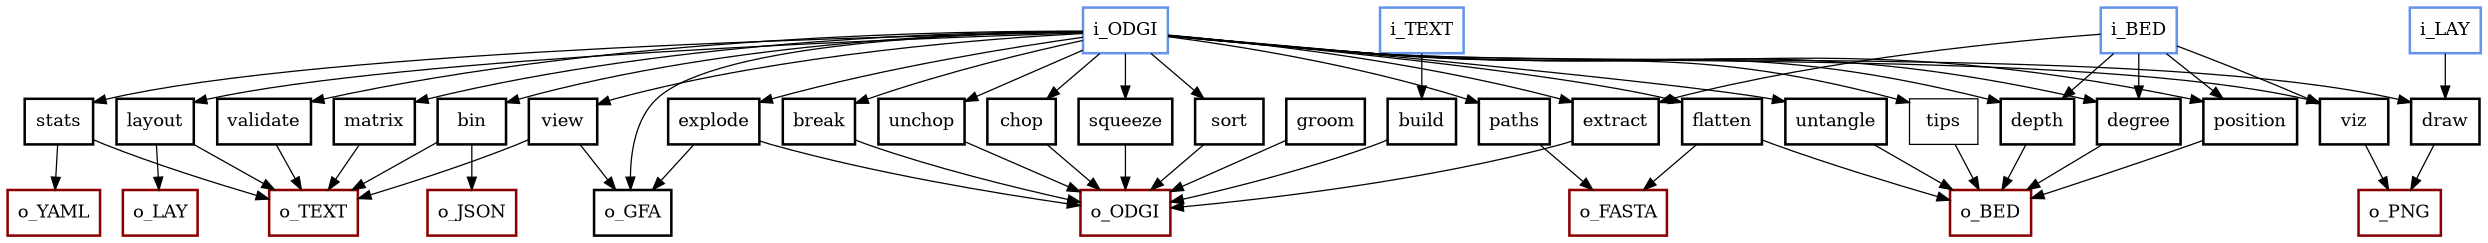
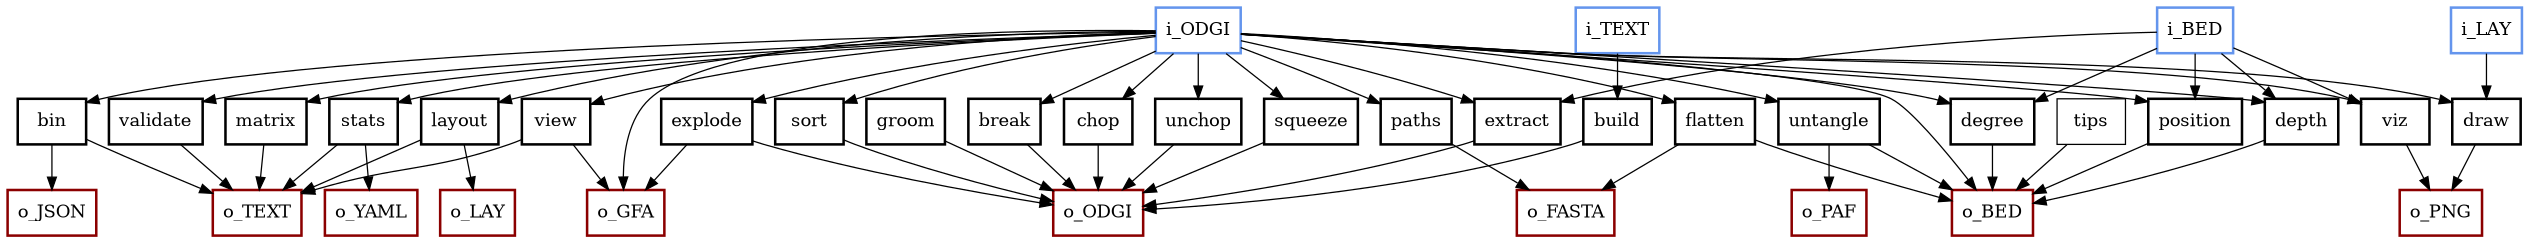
edge "i_ODGI" -> "tips": now "i_ODGI" -> "o_BED"
node "o_GFA": color black -> darkred
node "o_PAF": added
